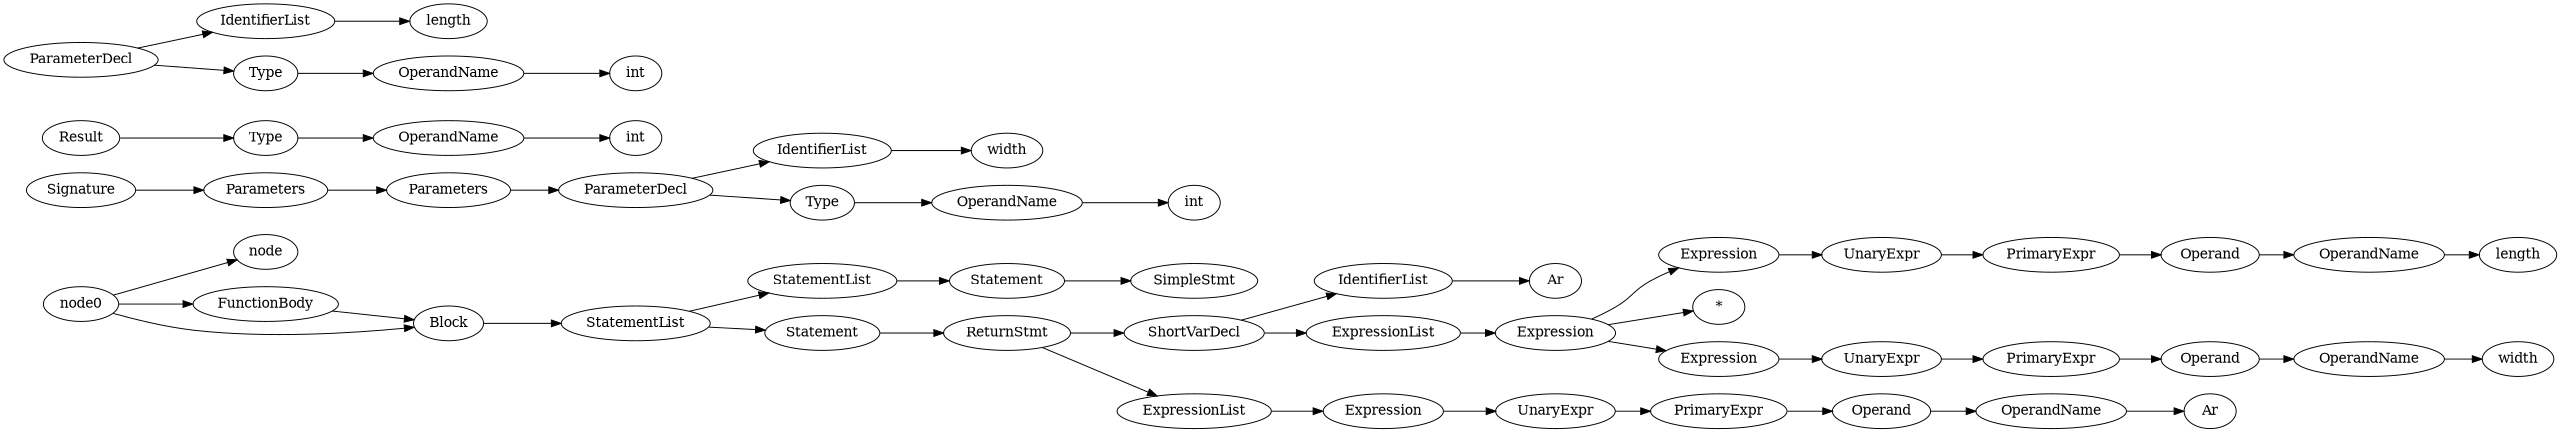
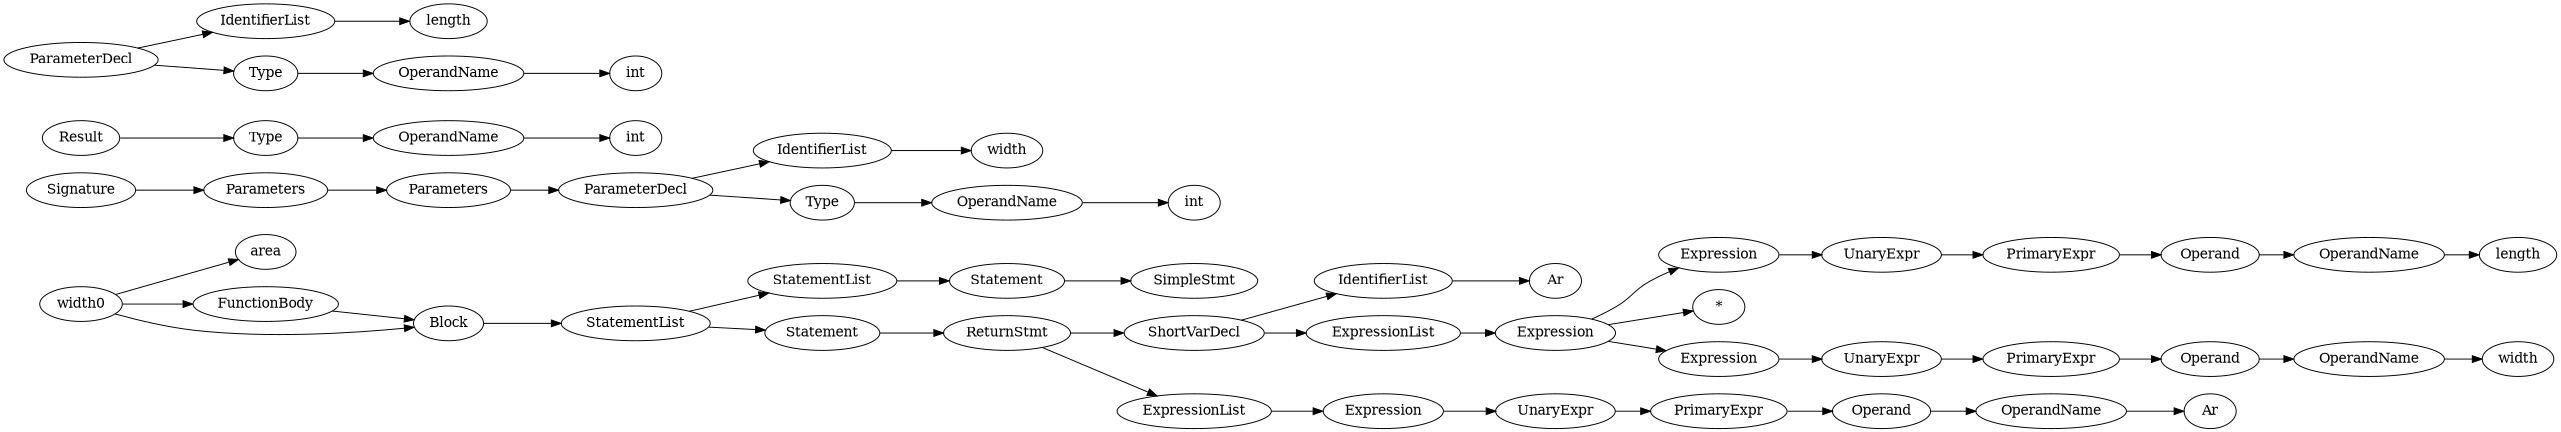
node "node": label "node" -> "area"
node "node0": label "node0" -> "width0"
